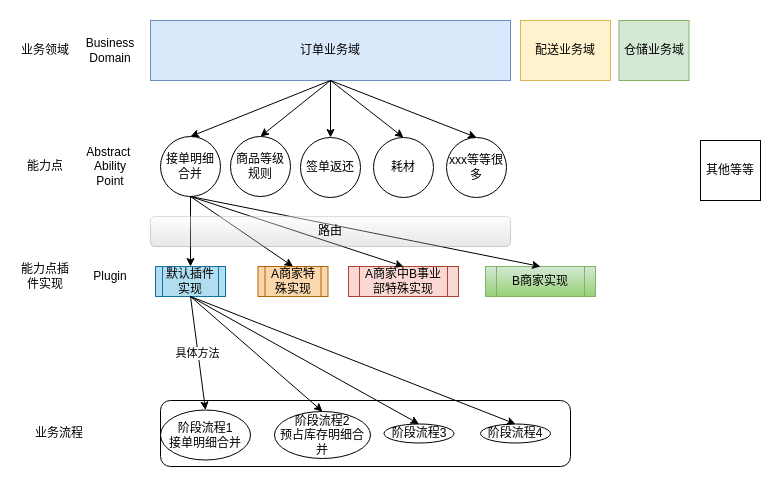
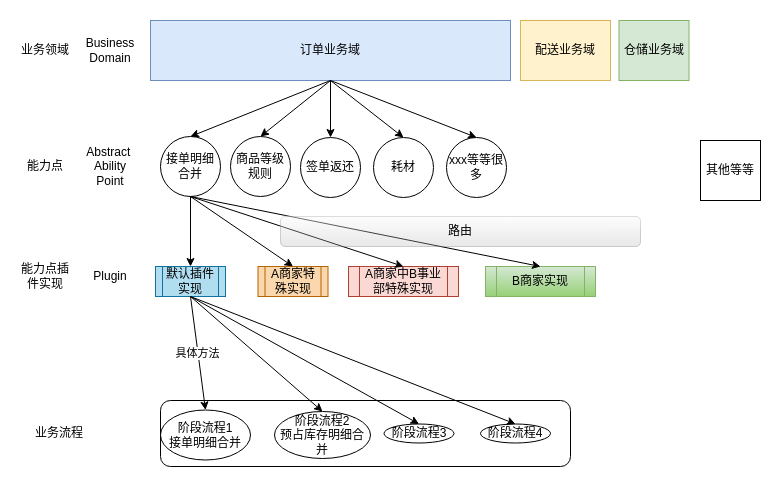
node "路由": moved (331, 232) -> (461, 232)
